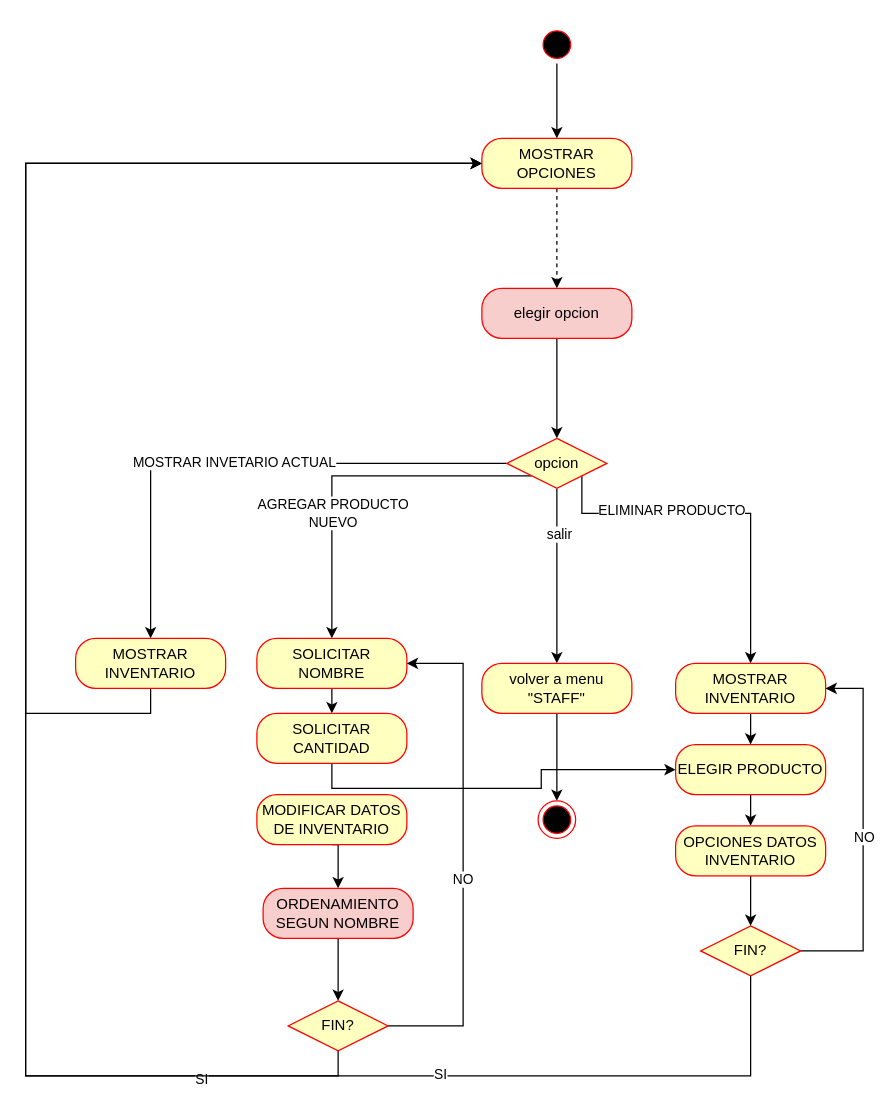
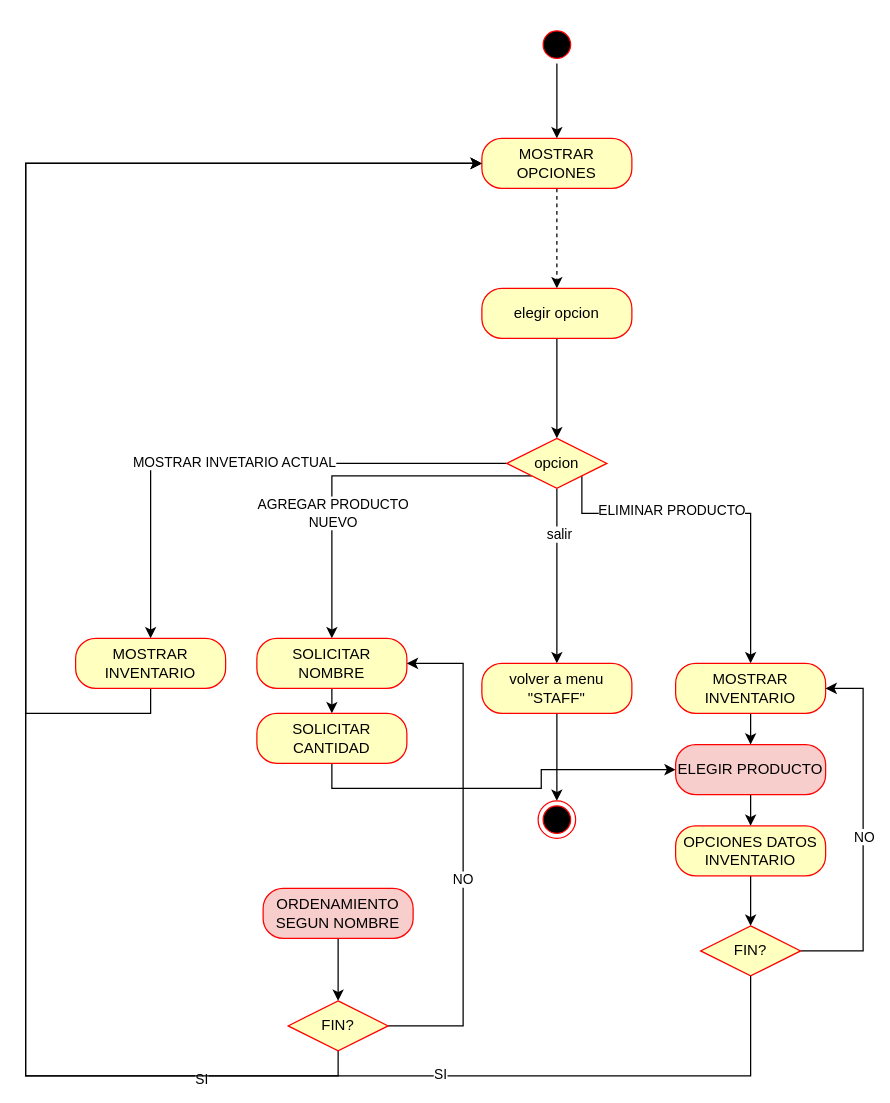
node "elegir opcion": fillcolor #f8cecc -> #ffffc0
node "ELEGIR PRODUCTO": fillcolor #ffffc0 -> #f8cecc
node "MODIFICAR DATOS DE INVENTARIO": removed
edge "MODIFICAR DATOS DE INVENTARIO" -> "ORDENAMIENTO SEGUN NOMBRE": removed
